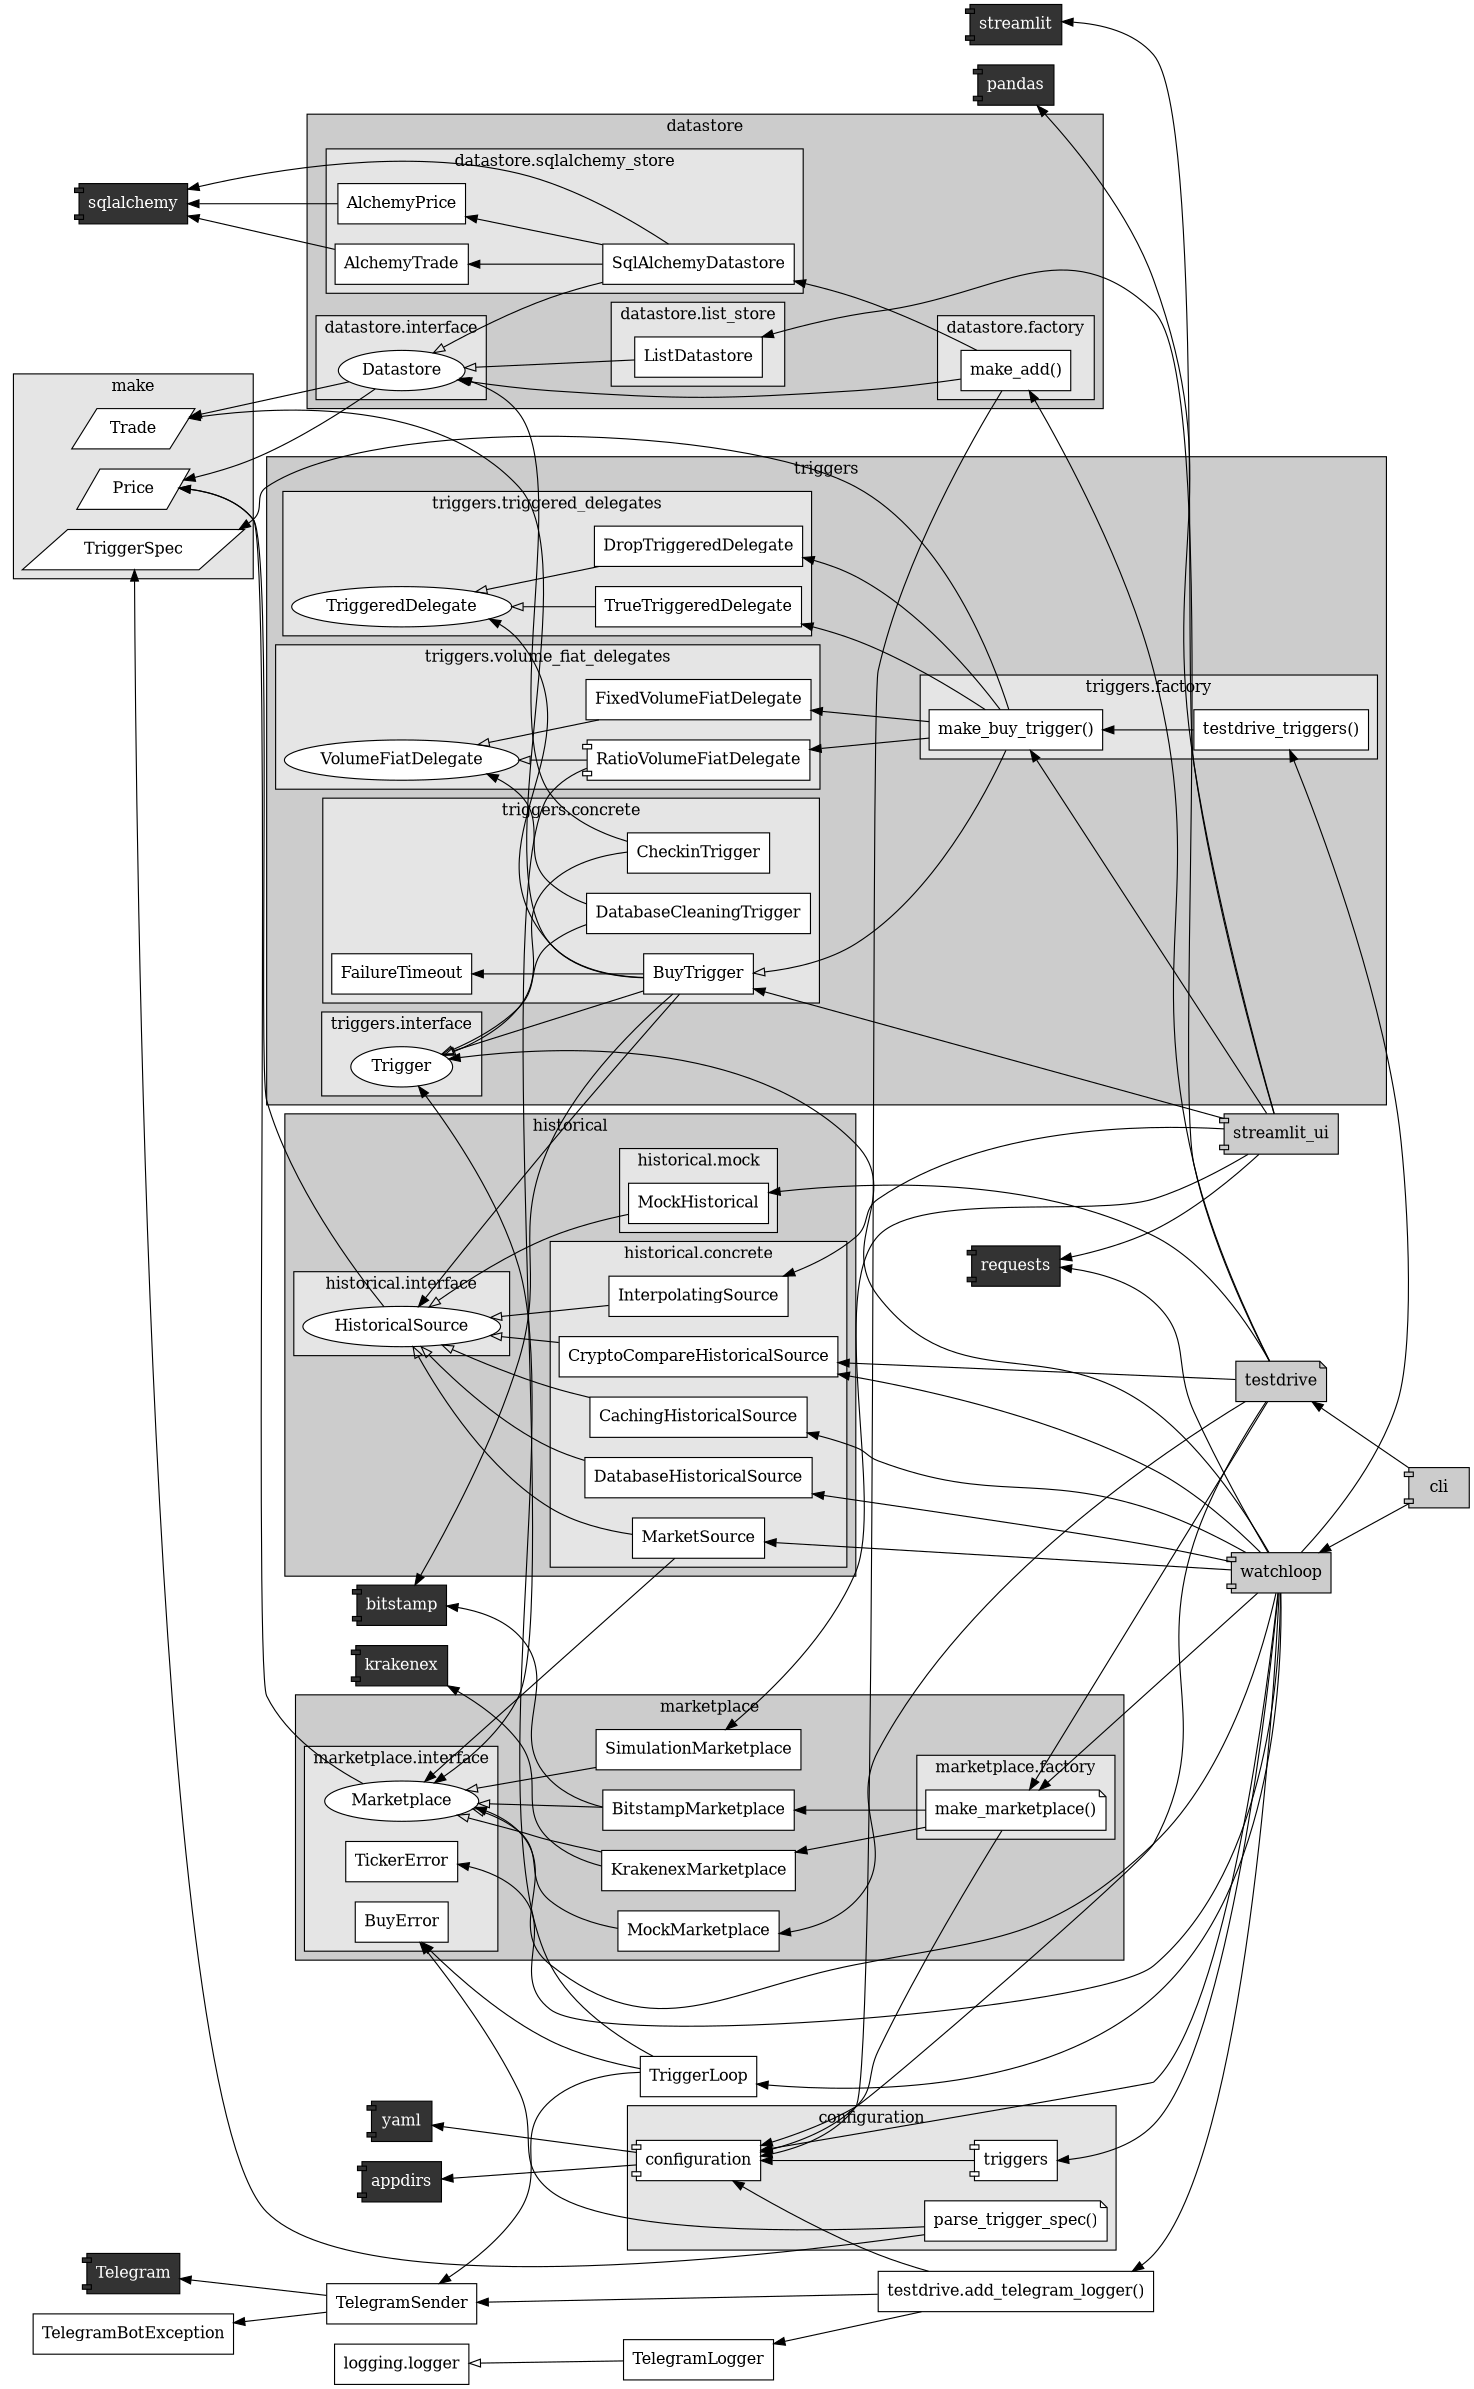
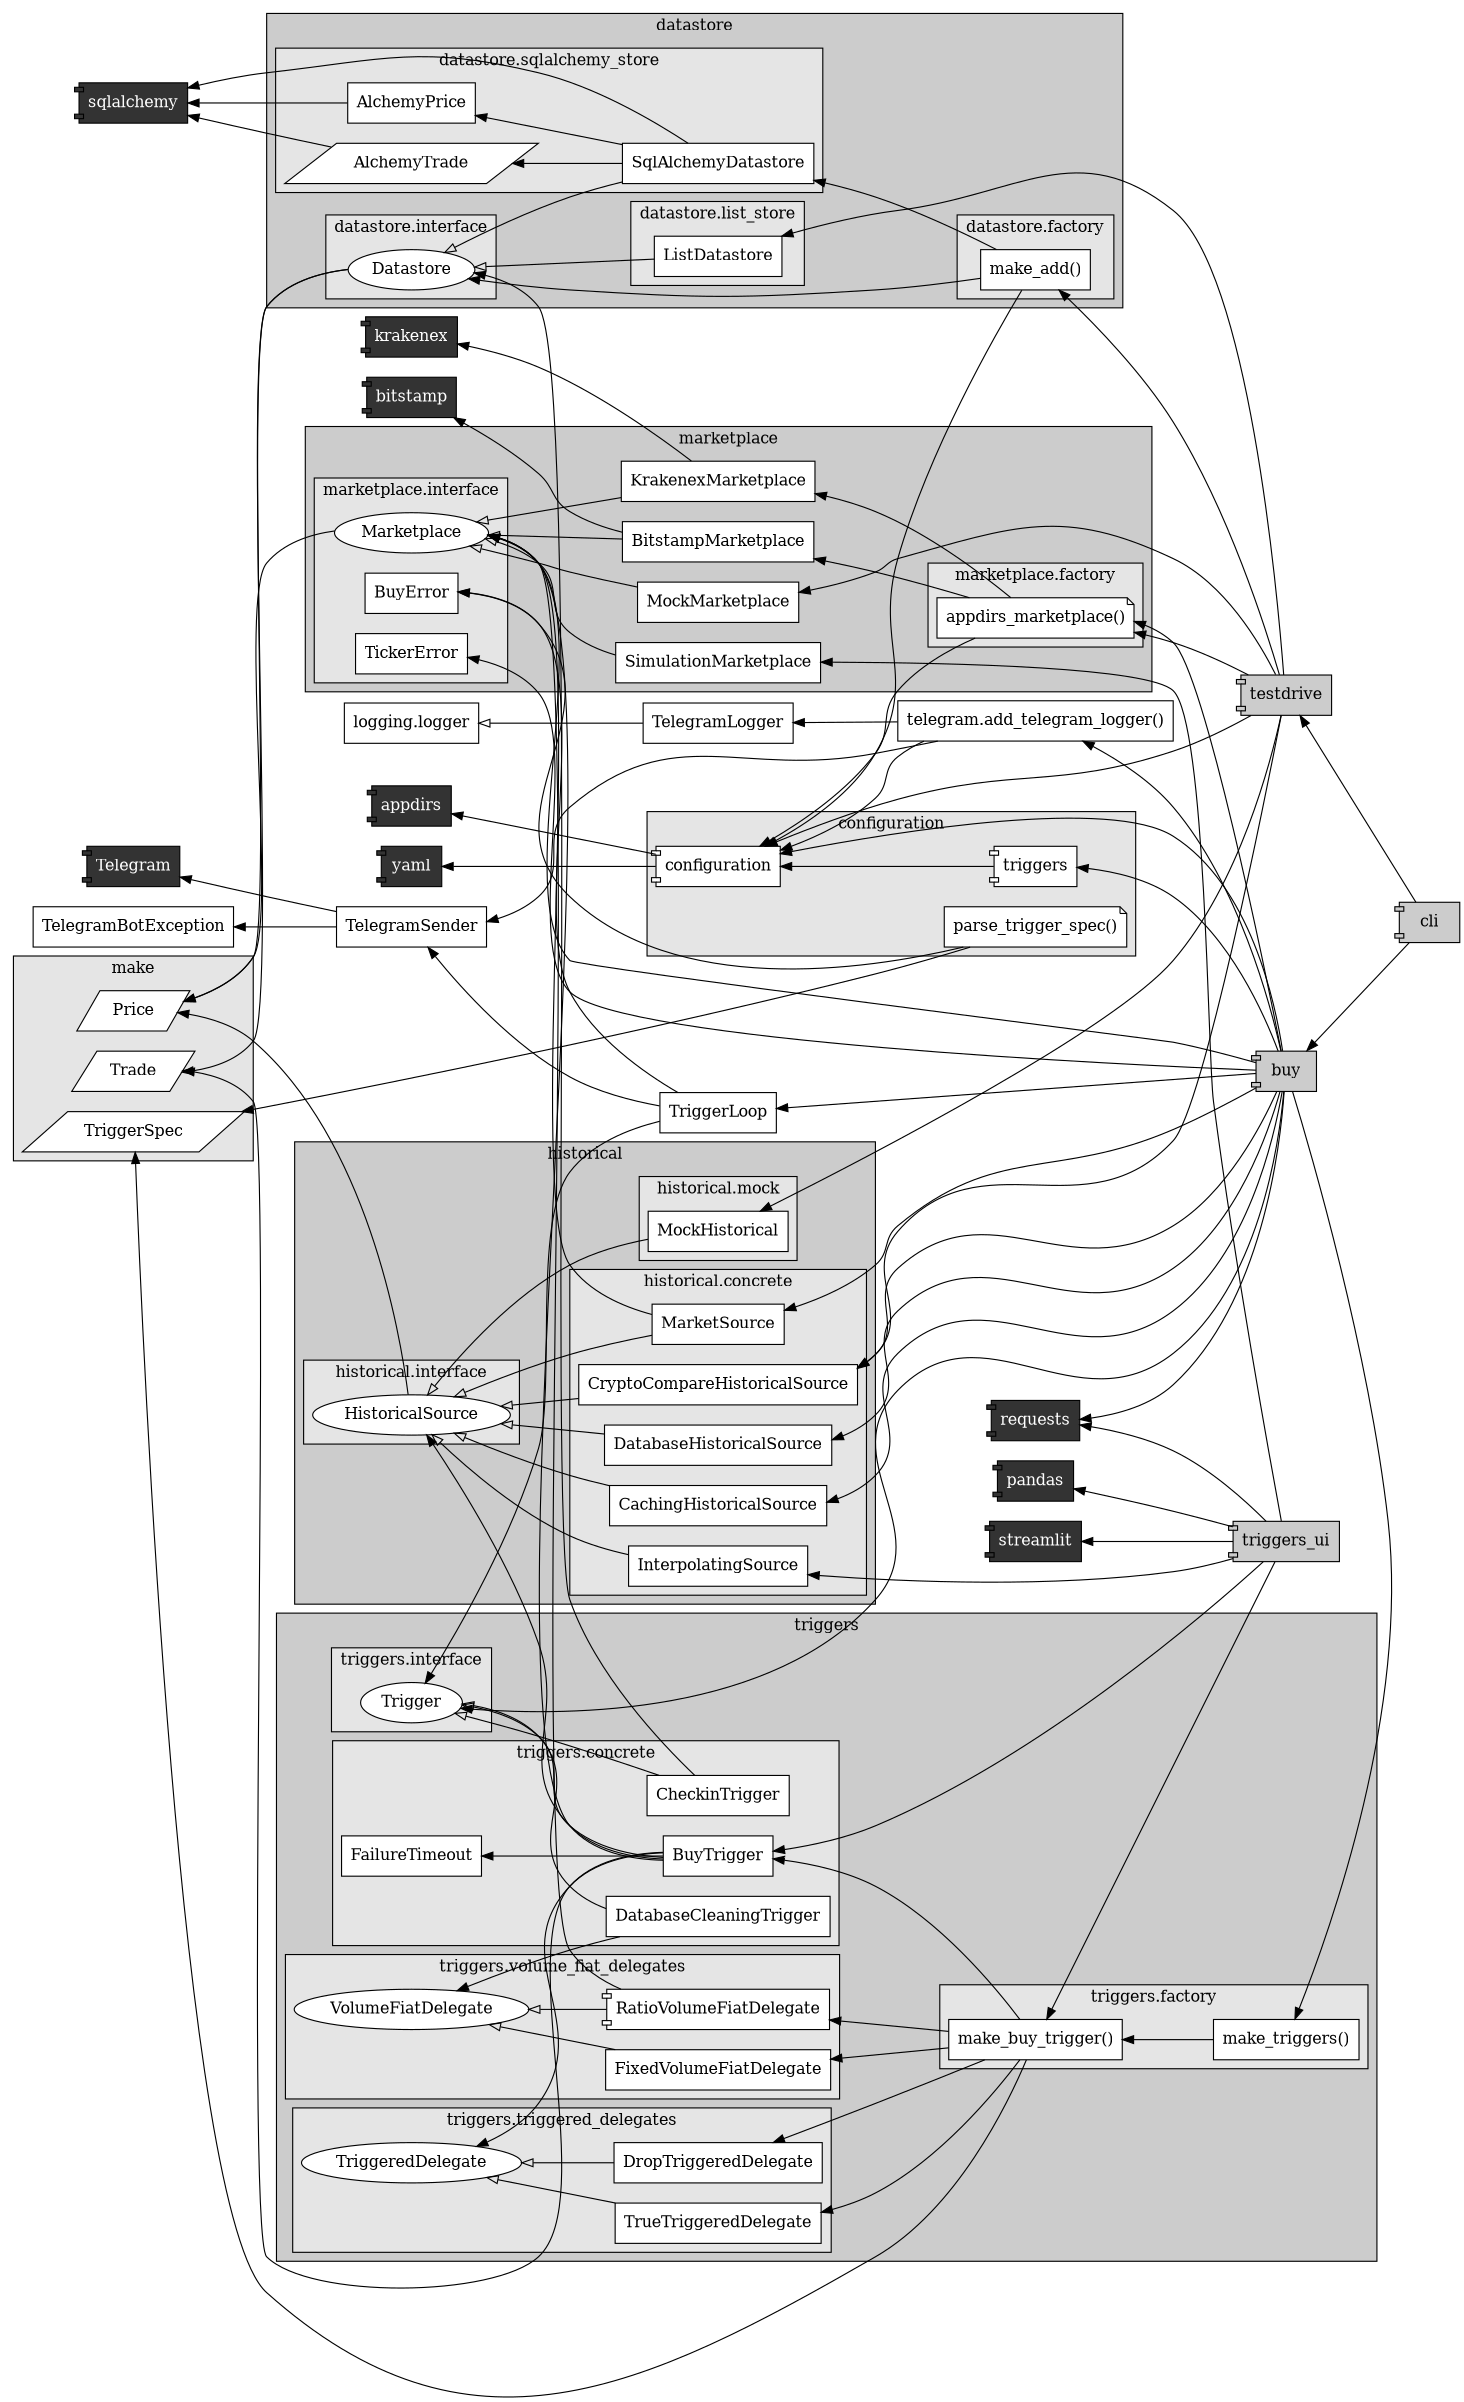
node "AlchemyTrade": shape box -> parallelogram
node "testdrive_triggers()": label "testdrive_triggers()" -> "make_triggers()"
edge "make_buy_trigger()" -> "BuyTrigger": arrowhead onormal -> normal
node "streamlit_ui": label "streamlit_ui" -> "triggers_ui"
edge "BuyTrigger" -> "bitstamp": now "BuyTrigger" -> "Marketplace"
node "testdrive": shape note -> component
node "watchloop": label "watchloop" -> "buy"
node "make_marketplace()": label "make_marketplace()" -> "appdirs_marketplace()"
node "testdrive.add_telegram_logger()": label "testdrive.add_telegram_logger()" -> "telegram.add_telegram_logger()"
